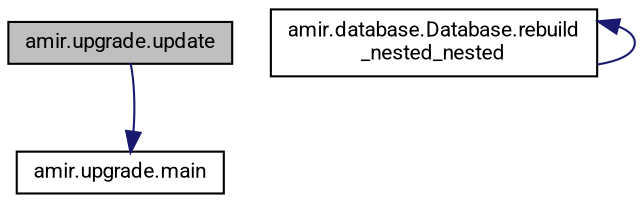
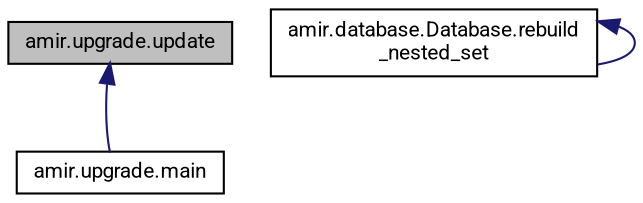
node "amir.database.Database.rebuild _nested_nested": label "amir.database.Database.rebuild _nested_nested" -> "amir.database.Database.rebuild _nested_set"
edge "amir.upgrade.update" -> "amir.upgrade.main": reversed
